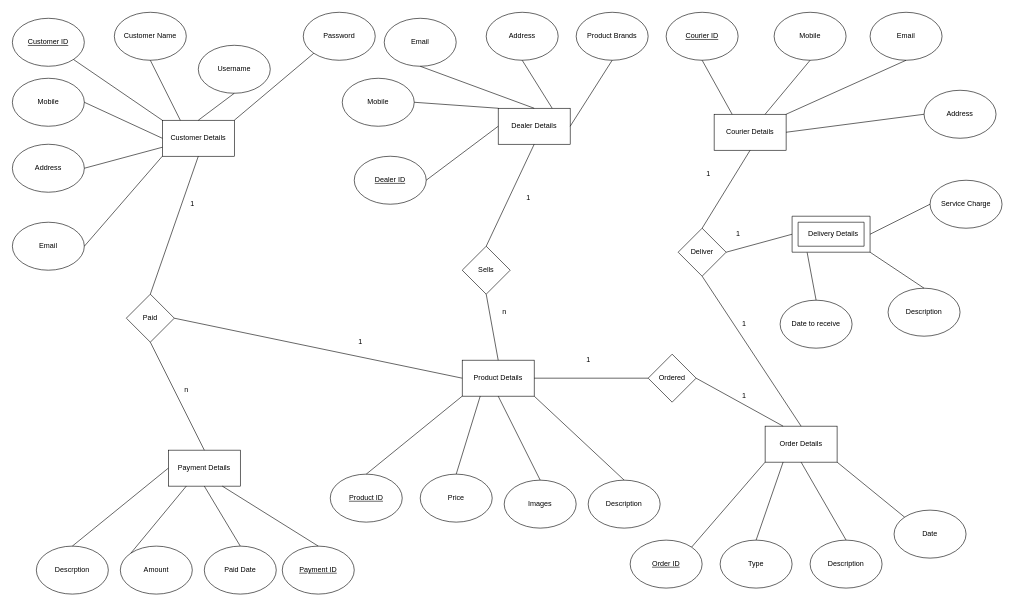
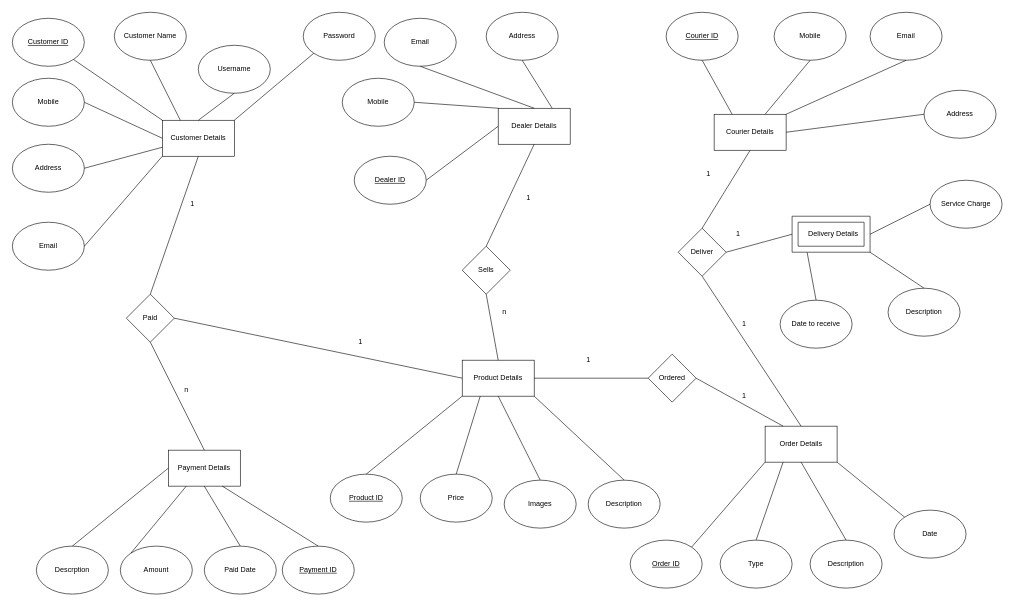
node "Product Brands": removed
edge "Product Brands" -- "Dealer Details": removed
